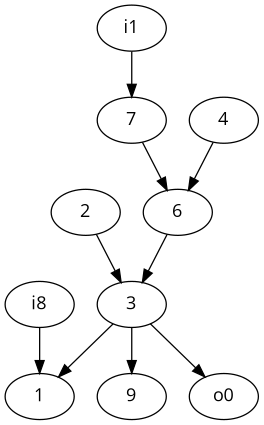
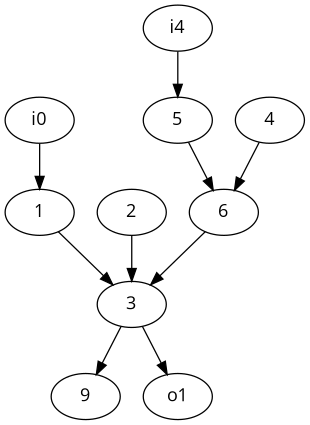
node "i1": label "i1" -> "i4"
node "7": label "7" -> "5"
node "i8": label "i8" -> "i0"
edge "3" -> "1": reversed
node "o0": label "o0" -> "o1"
